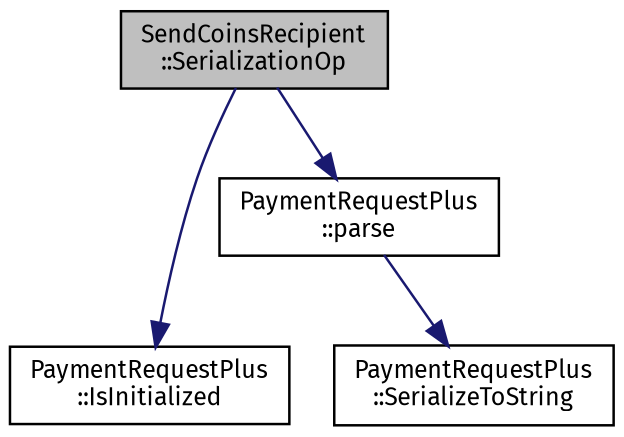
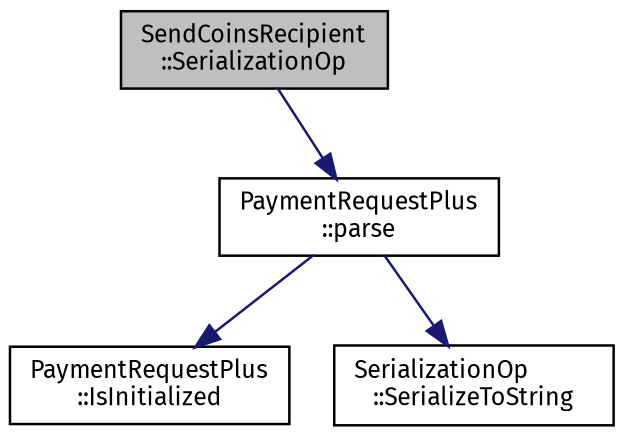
edge "SendCoinsRecipient ::SerializationOp" -> "PaymentRequestPlus ::IsInitialized": now "PaymentRequestPlus ::parse" -> "PaymentRequestPlus ::IsInitialized"
node "PaymentRequestPlus ::SerializeToString": label "PaymentRequestPlus ::SerializeToString" -> "SerializationOp ::SerializeToString"
